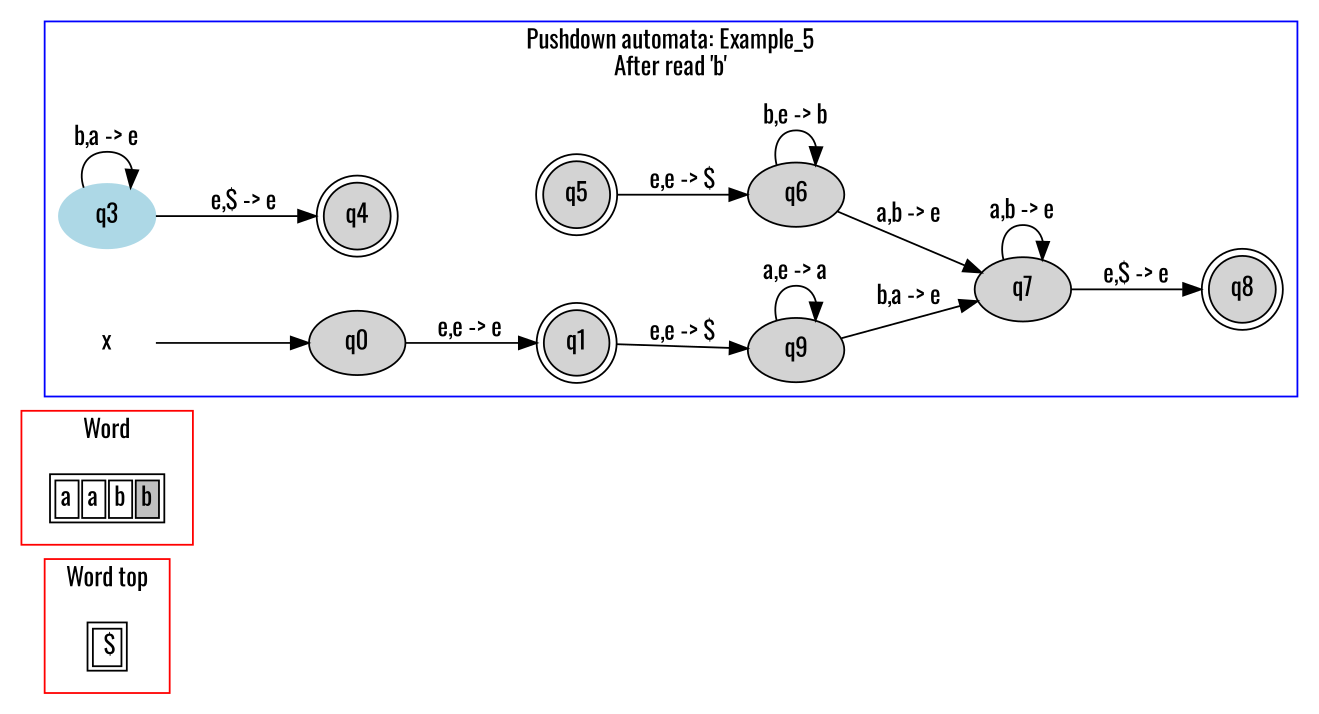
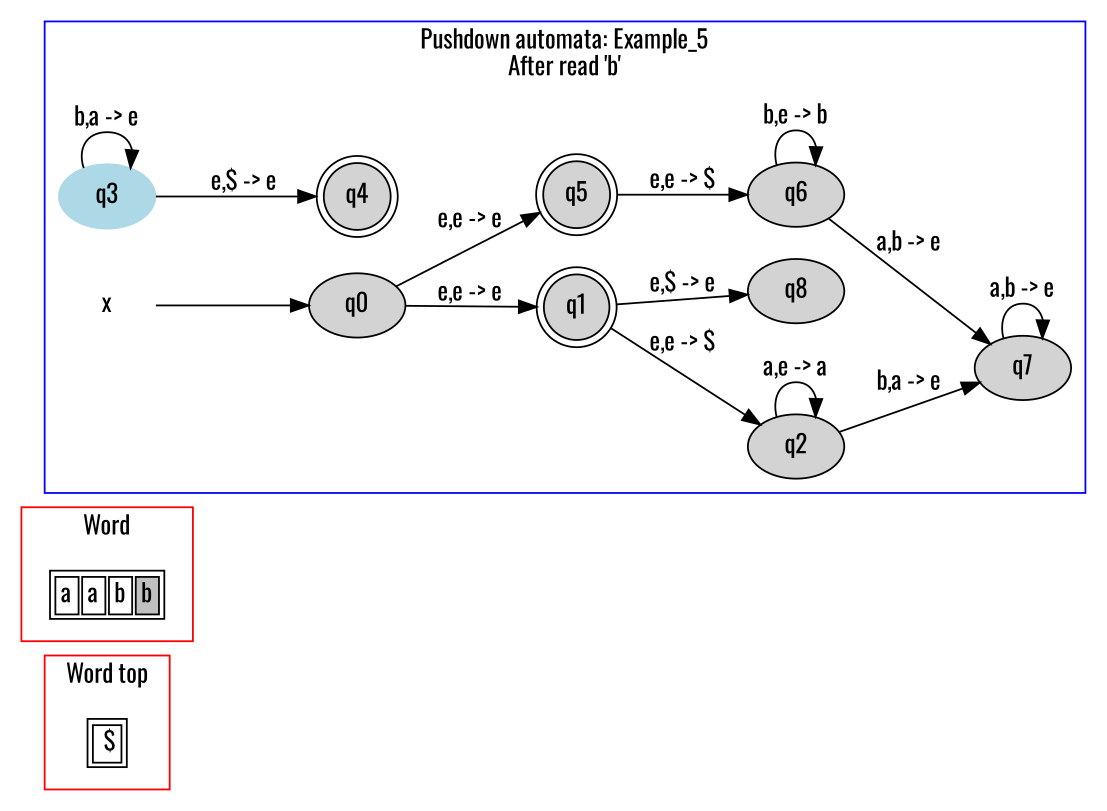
edge "q0" -> "q5": added, label "e,e -> e"
edge "q7" -> "q8": now "q1" -> "q8"
node "q8": shape doublecircle -> ellipse
node "q9": label "q9" -> "q2"
